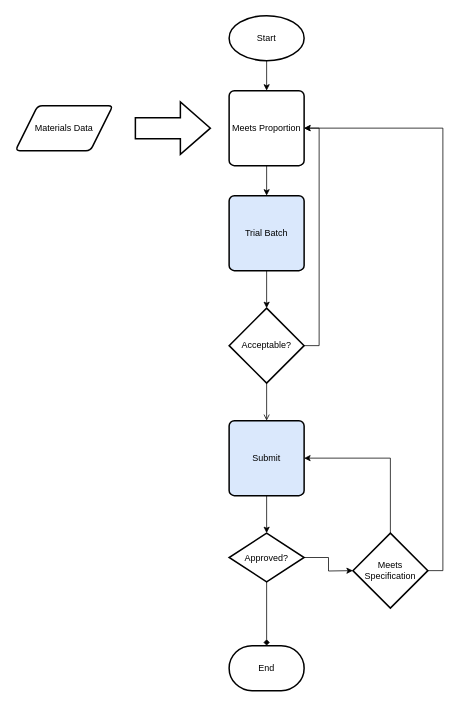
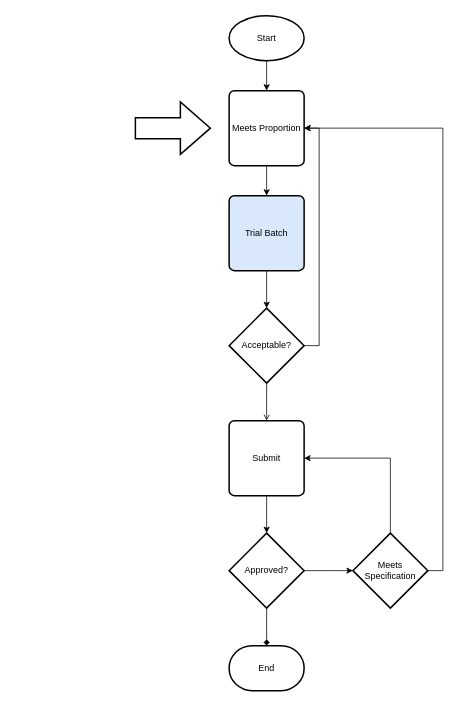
node "Materials Data": removed
node "Submit": fillcolor #dae8fc -> #ffffff
node "Approved?": size 75x49 -> 75x75
